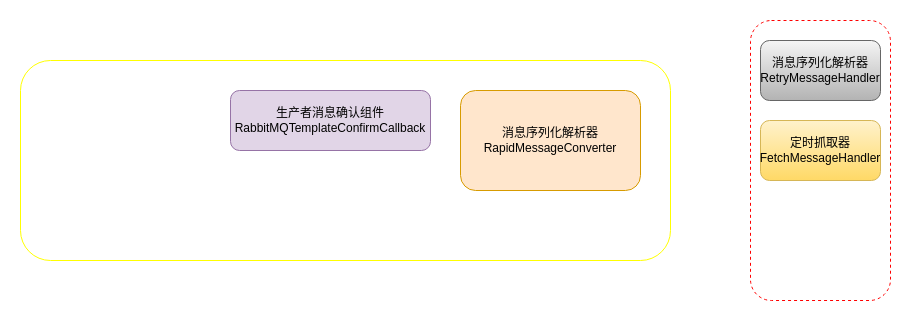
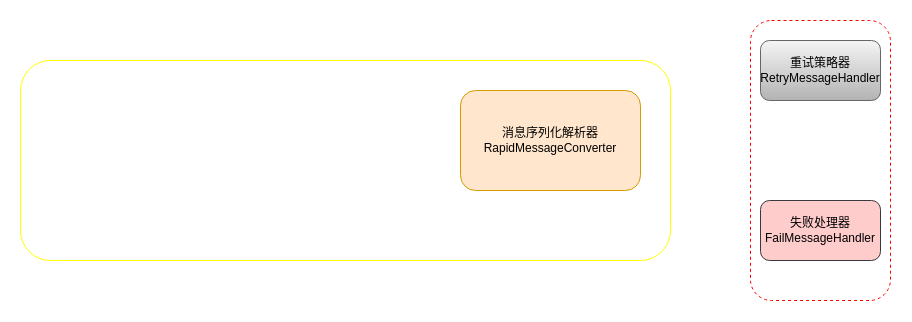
node "消息序列化解析器 RetryMessageHandler": label "消息序列化解析器 RetryMessageHandler" -> "重试策略器 RetryMessageHandler"
node "生产者消息确认组件 RabbitMQTemplateConfirmCallback": removed
node "定时抓取器 FetchMessageHandler": removed
node "失败处理器 FailMessageHandler": added
